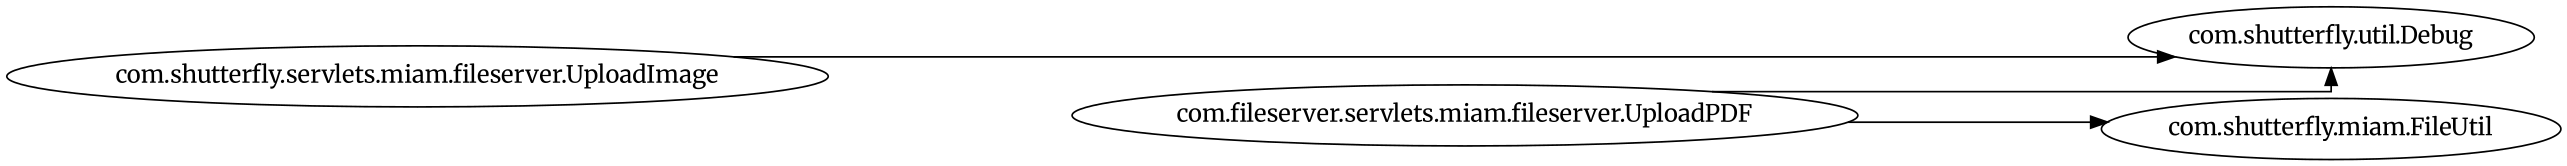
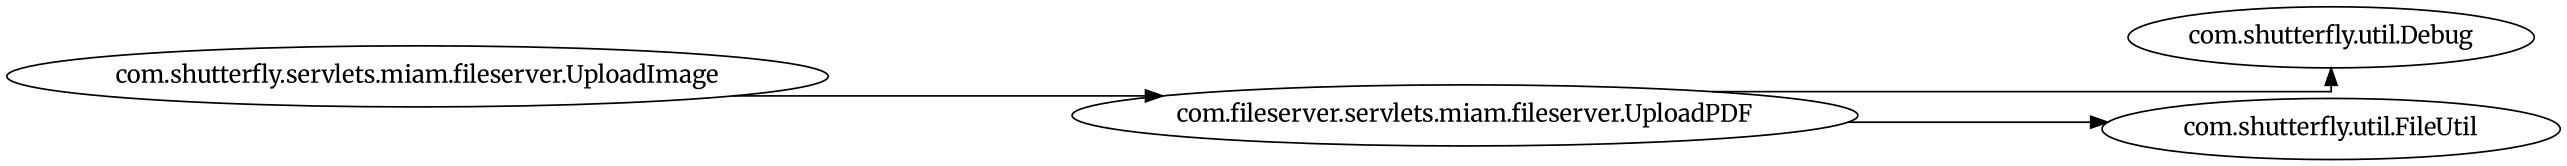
edge "com.shutterfly.servlets.miam.fileserver.UploadImage" -> "com.shutterfly.util.Debug": now "com.shutterfly.servlets.miam.fileserver.UploadImage" -> "com.fileserver.servlets.miam.fileserver.UploadPDF"
node "com.shutterfly.miam.FileUtil": label "com.shutterfly.miam.FileUtil" -> "com.shutterfly.util.FileUtil"
